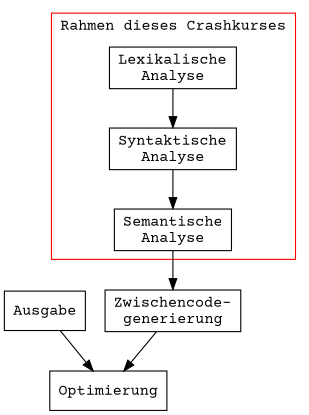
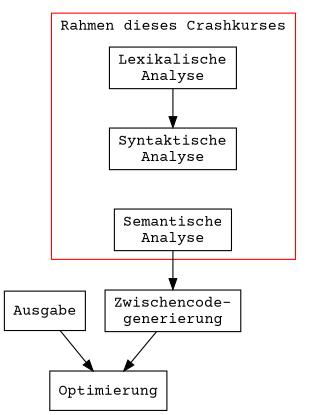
edge "Syntaktische Analyse" -> "Semantische Analyse": removed
